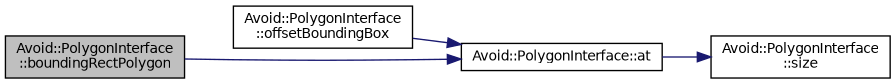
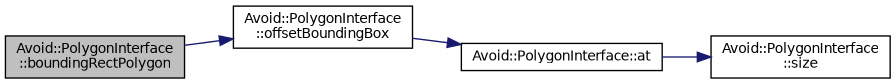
edge "Avoid::PolygonInterface ::boundingRectPolygon" -> "Avoid::PolygonInterface::at": now "Avoid::PolygonInterface ::boundingRectPolygon" -> "Avoid::PolygonInterface ::offsetBoundingBox"
